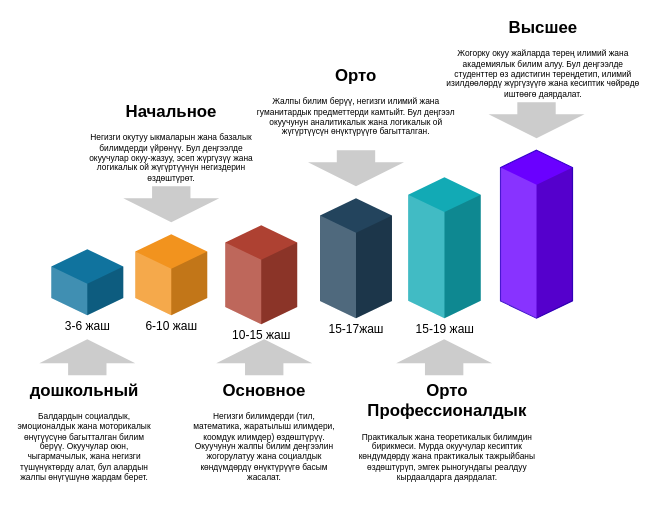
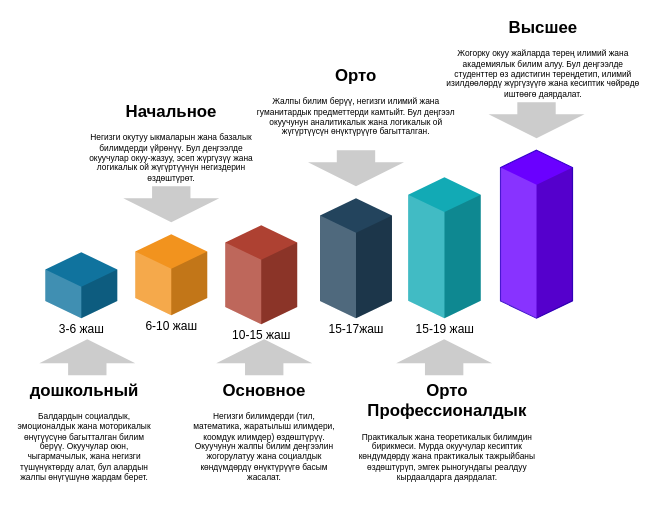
node "3-6 жаш": moved (87, 282) -> (81, 285)
